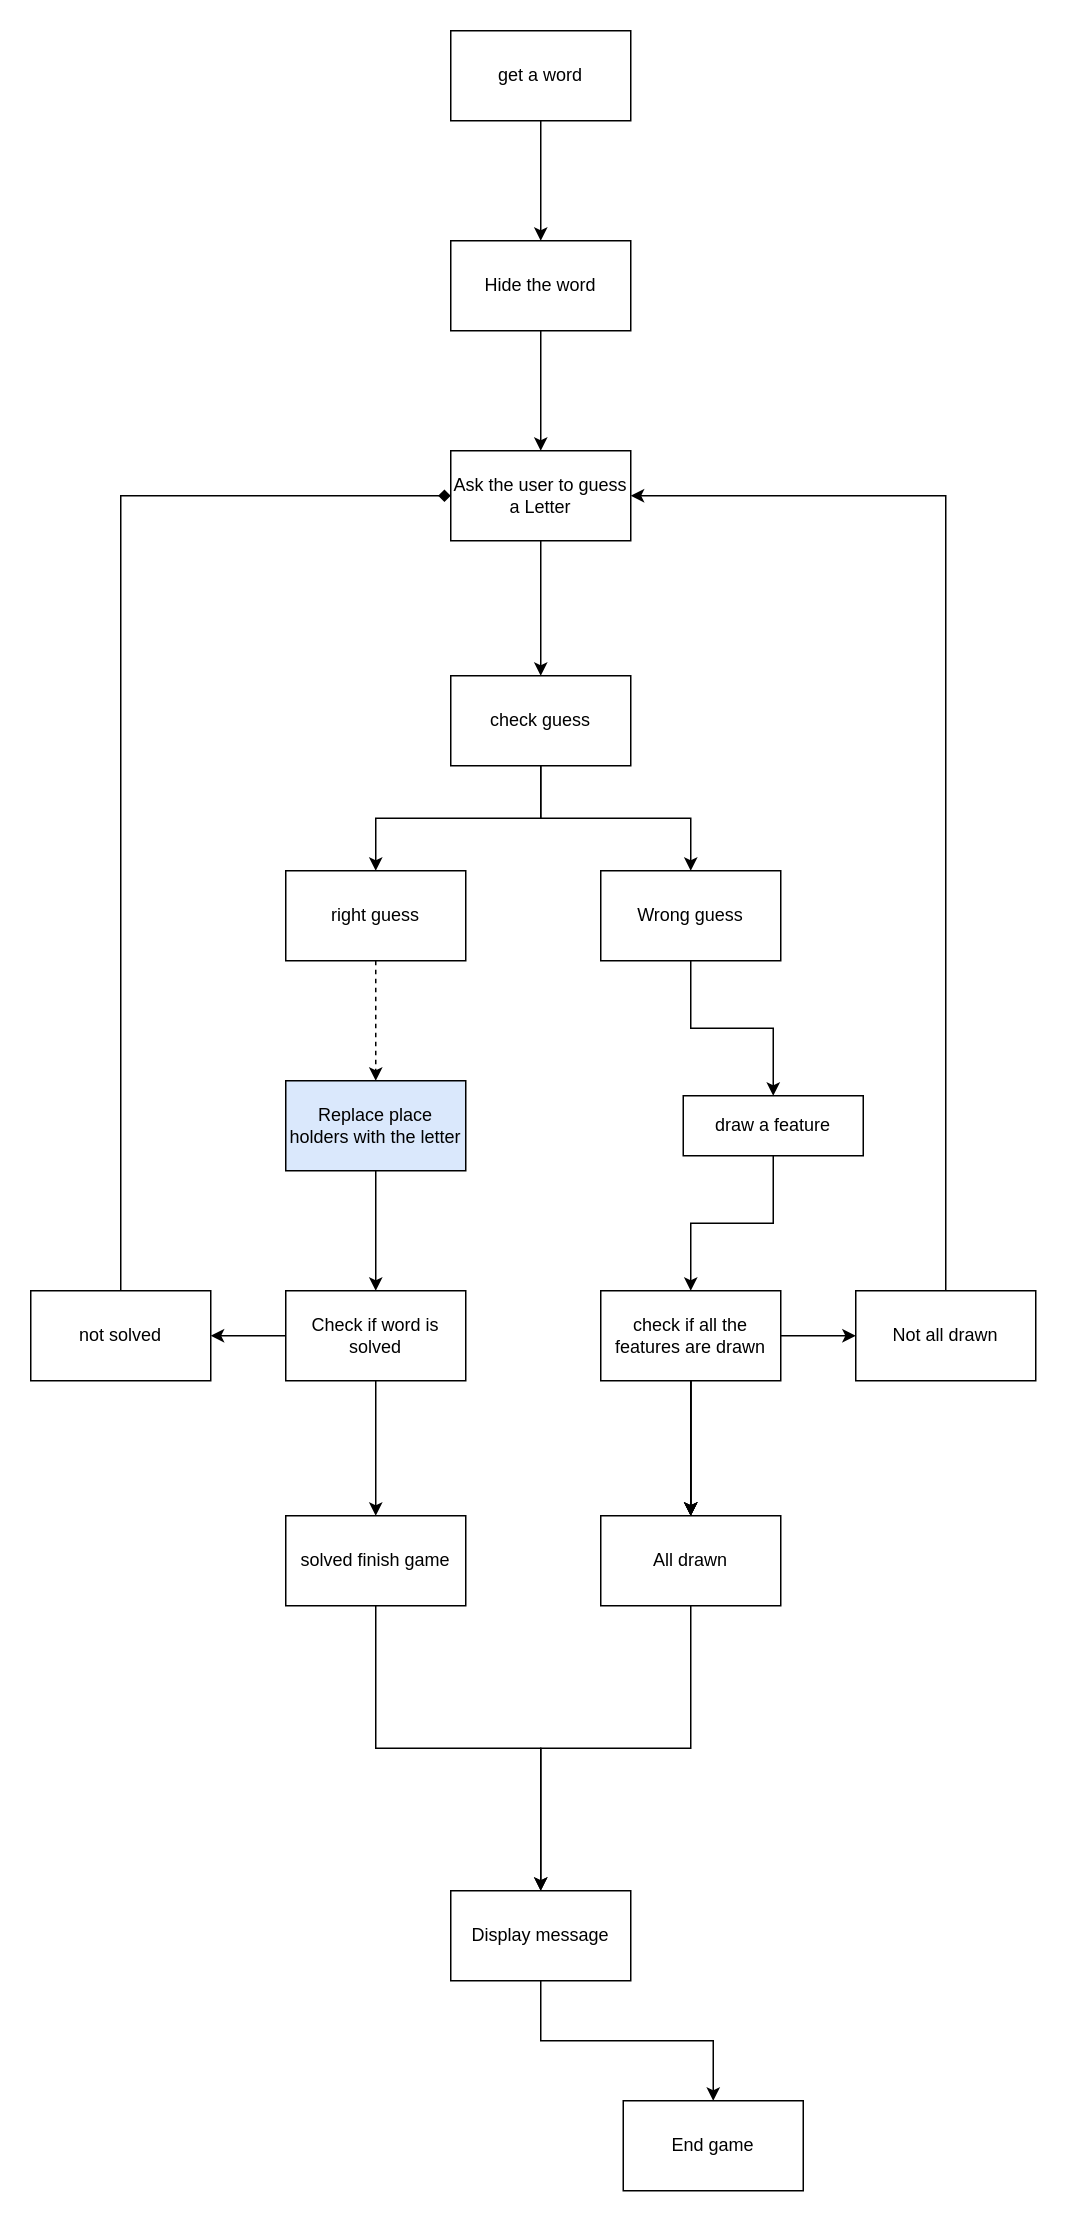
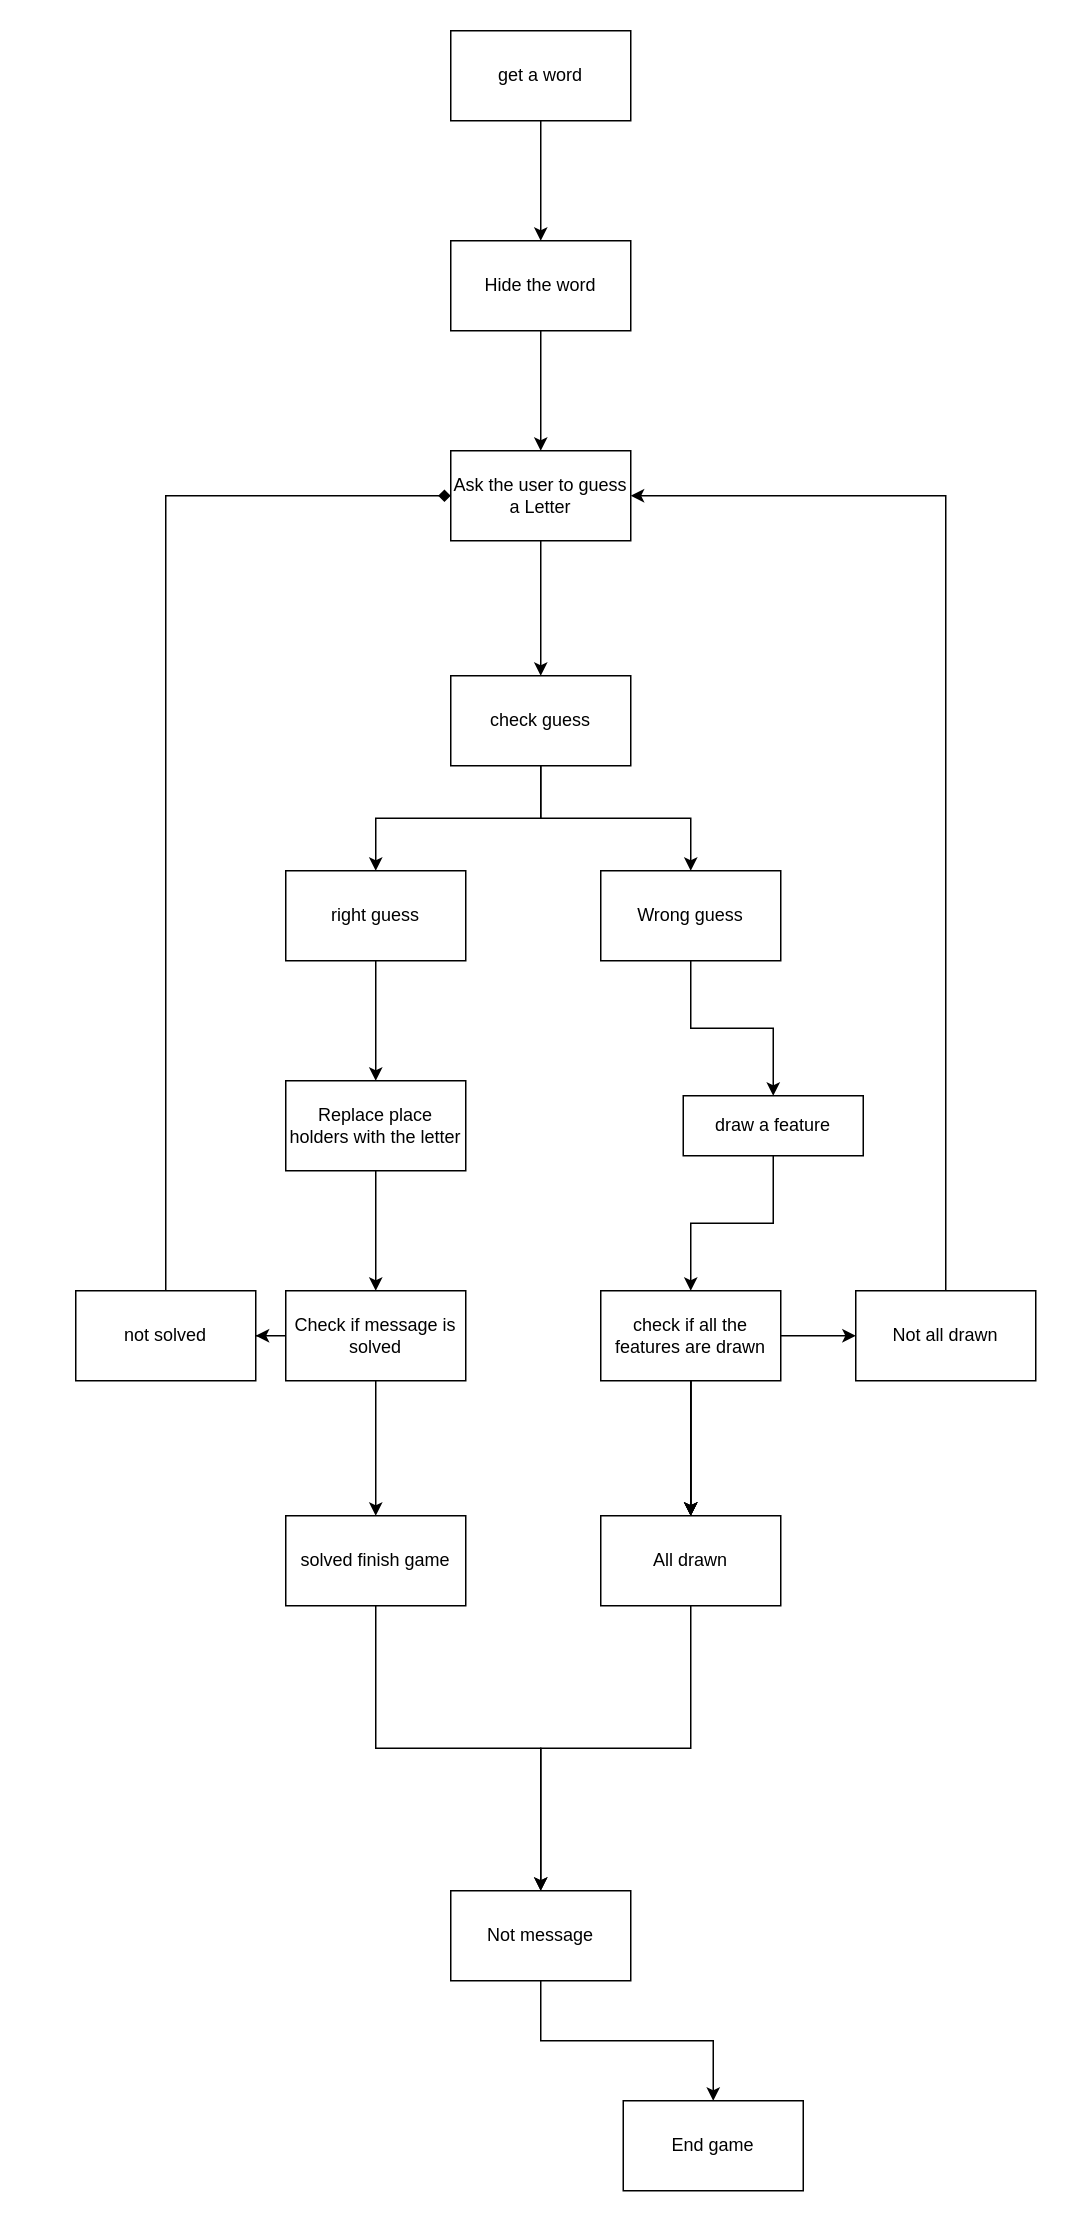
edge "right guess" -> "Replace place holders with the letter": style dashed -> solid
node "Replace place holders with the letter": fillcolor #dae8fc -> #ffffff
node "not solved": moved (121, 1336) -> (166, 1336)
node "Check if word is solved": label "Check if word is solved" -> "Check if message is solved"
node "Display message": label "Display message" -> "Not message"
